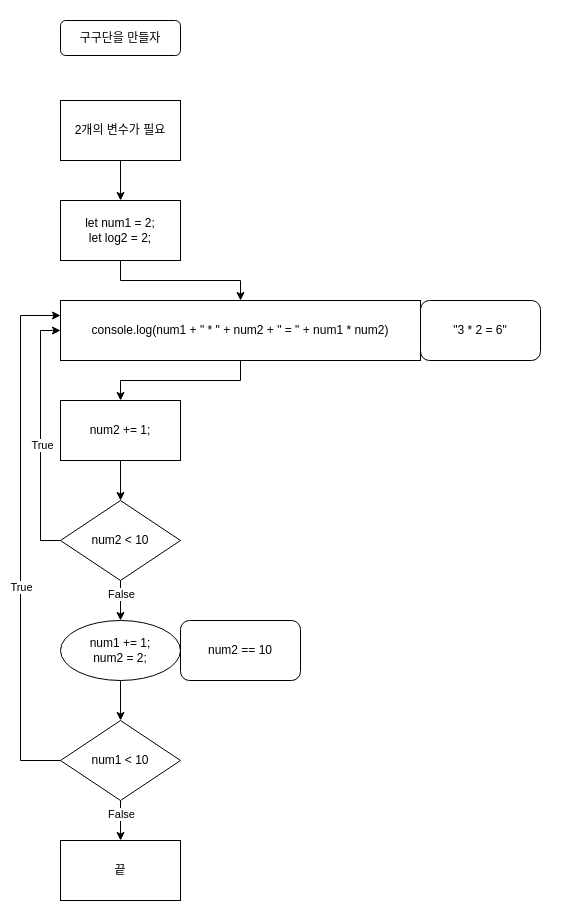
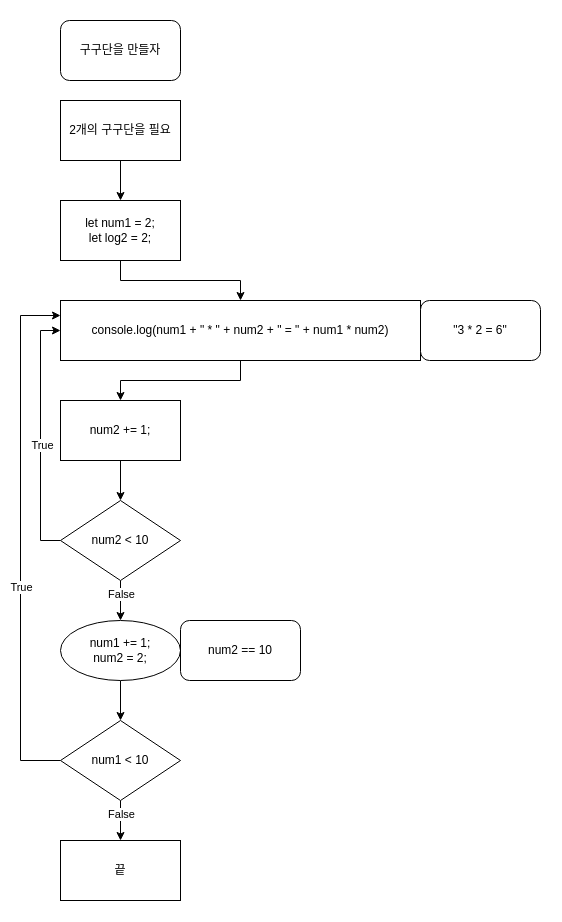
node "구구단을 만들자": size 120x35 -> 120x60
node "2개의 변수가 필요": label "2개의 변수가 필요" -> "2개의 구구단을 필요"
